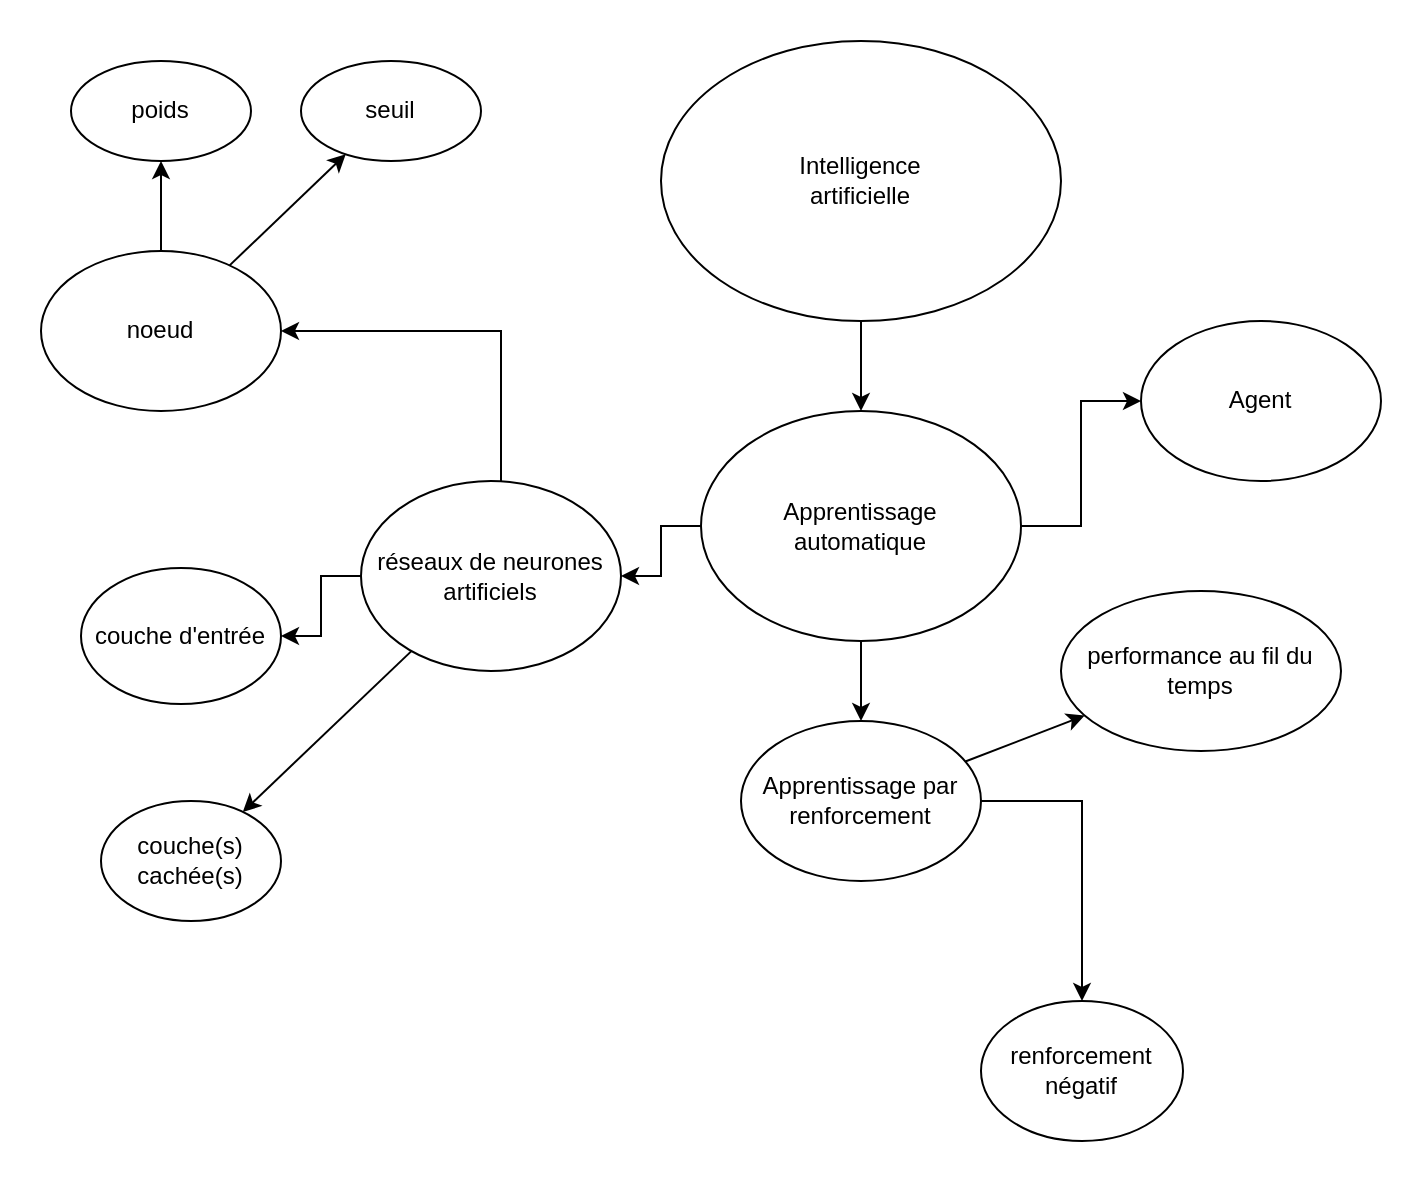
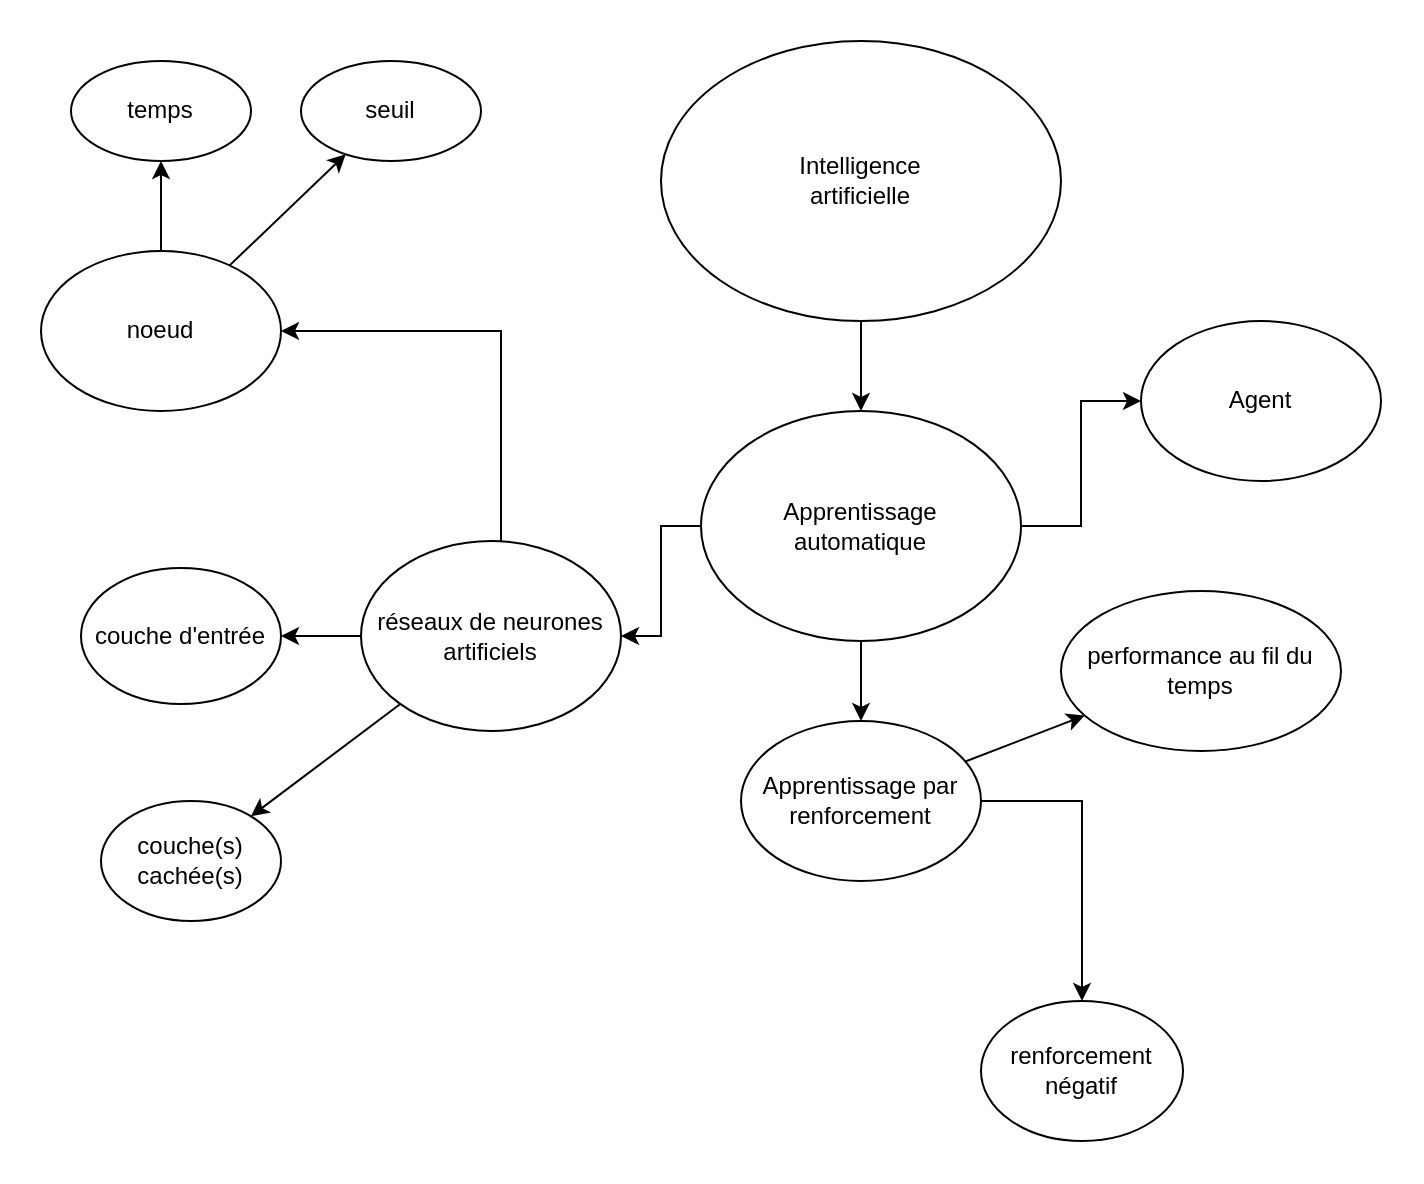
node "poids": label "poids" -> "temps"
node "réseaux de neurones artificiels": moved (491, 576) -> (491, 636)
